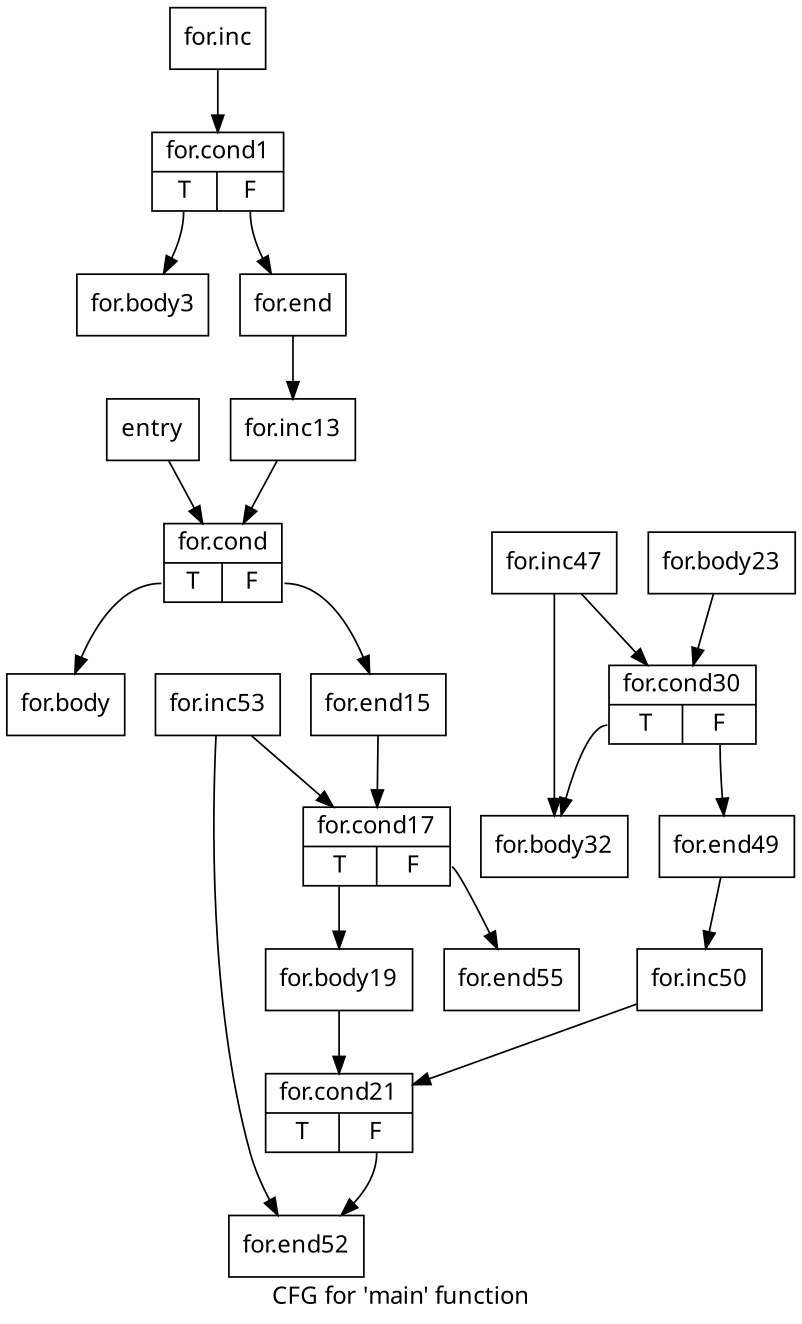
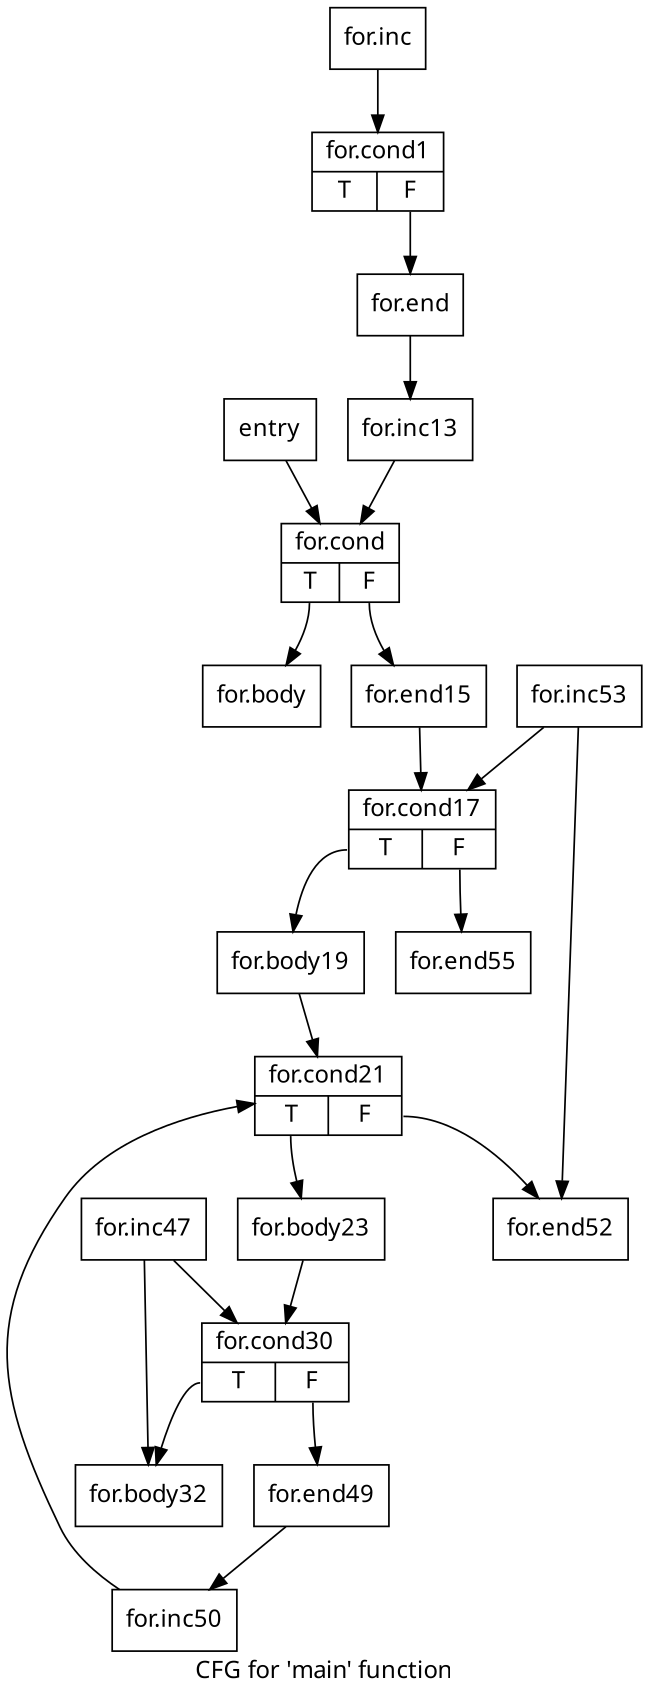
node "for.body3": removed
edge "for.cond21" -> "for.body23": added
